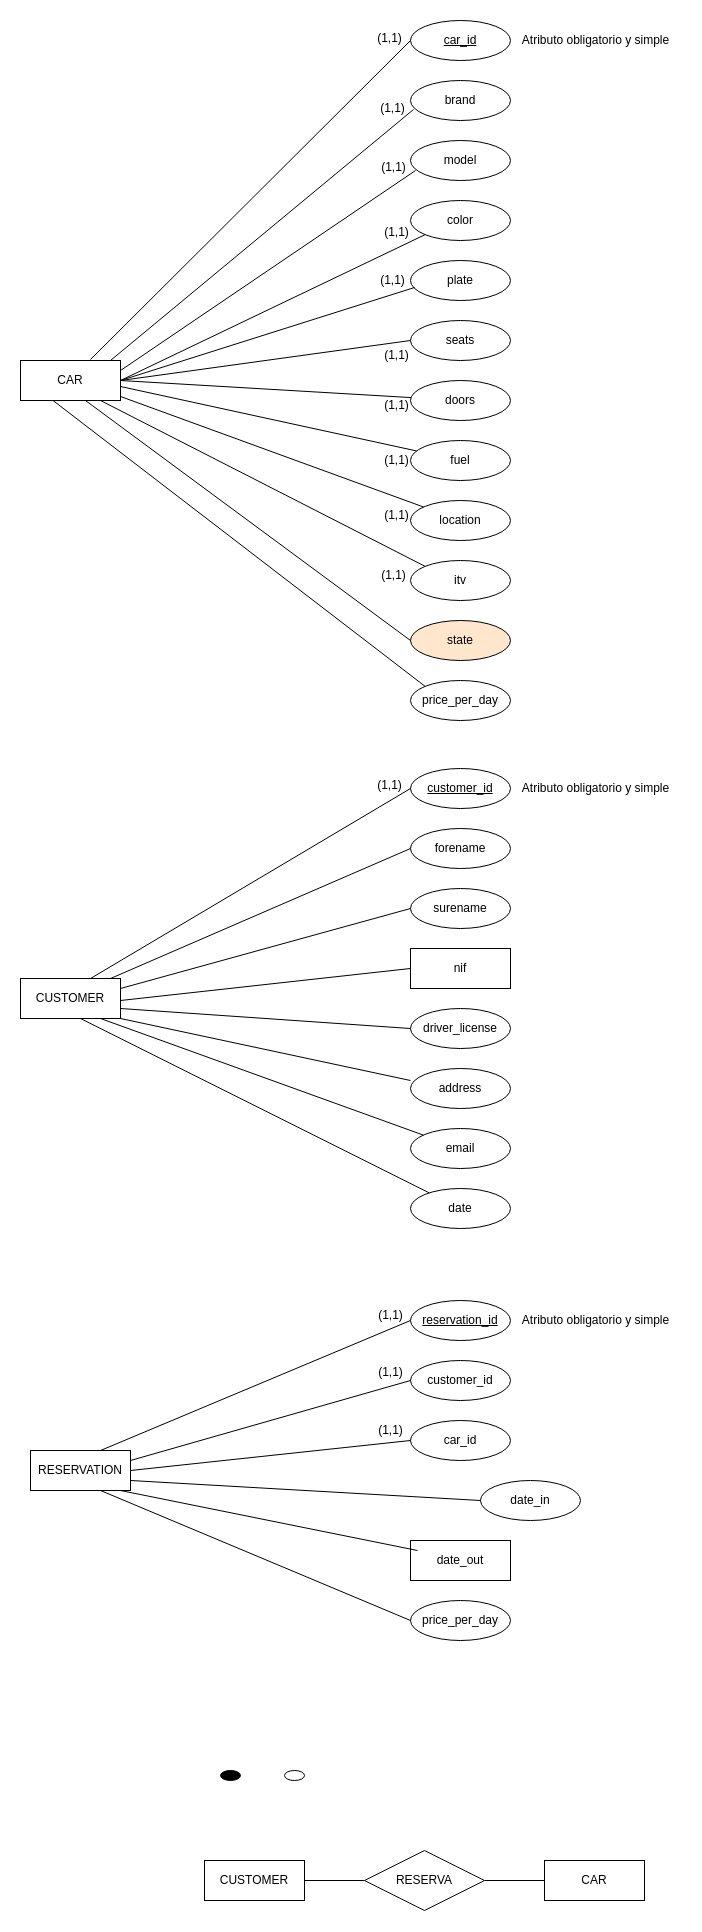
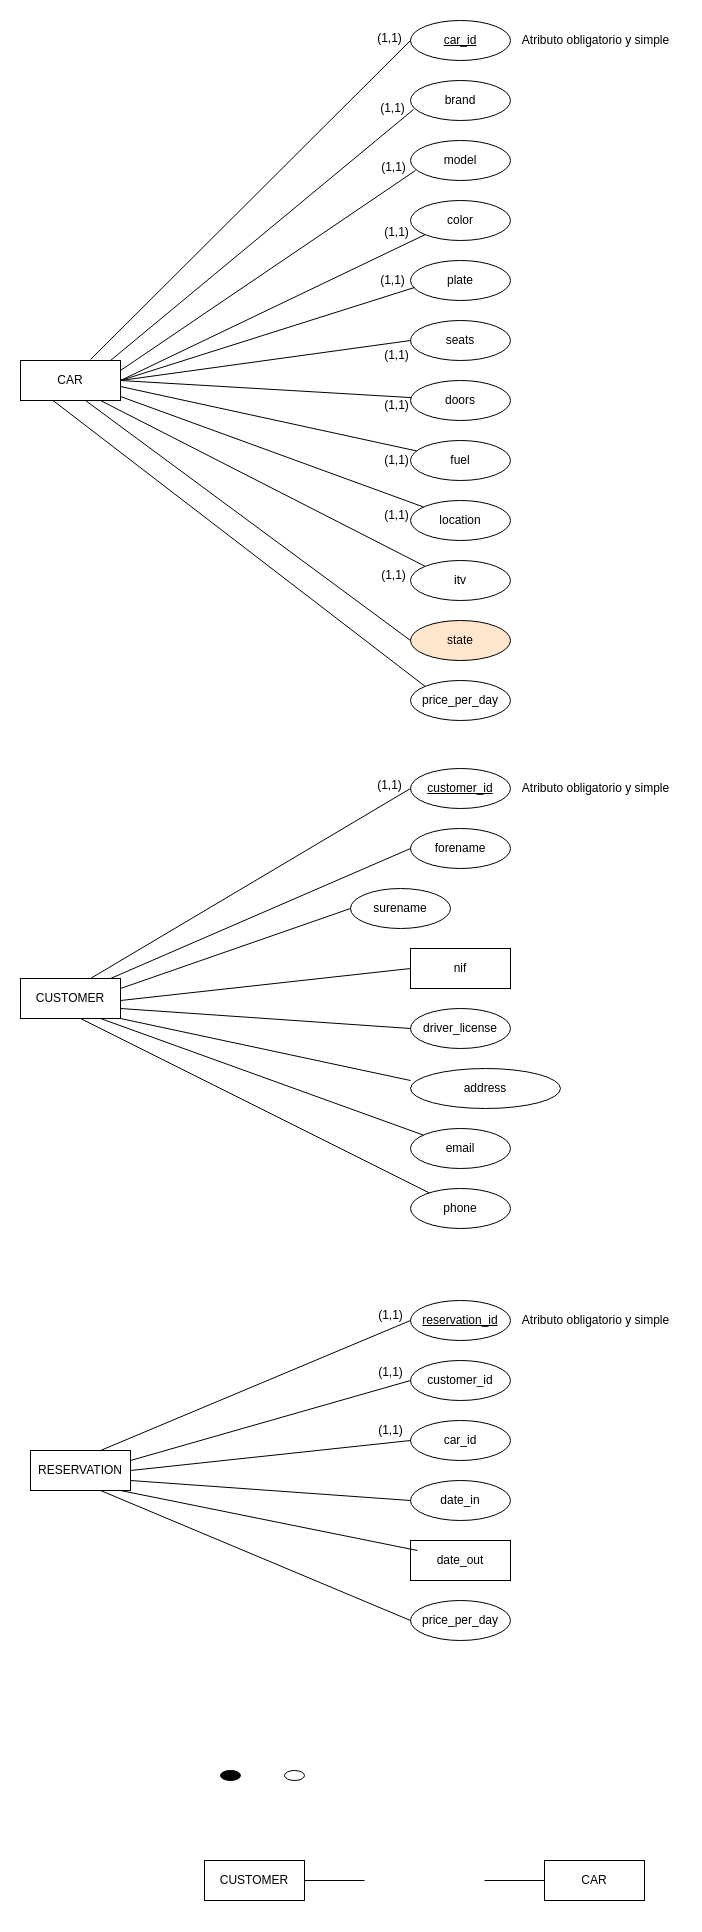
node "surename": moved (461, 909) -> (401, 909)
node "address": size 100x40 -> 150x40
node "date": label "date" -> "phone"
node "date_in": moved (531, 1501) -> (461, 1501)
node "RESERVA": removed
